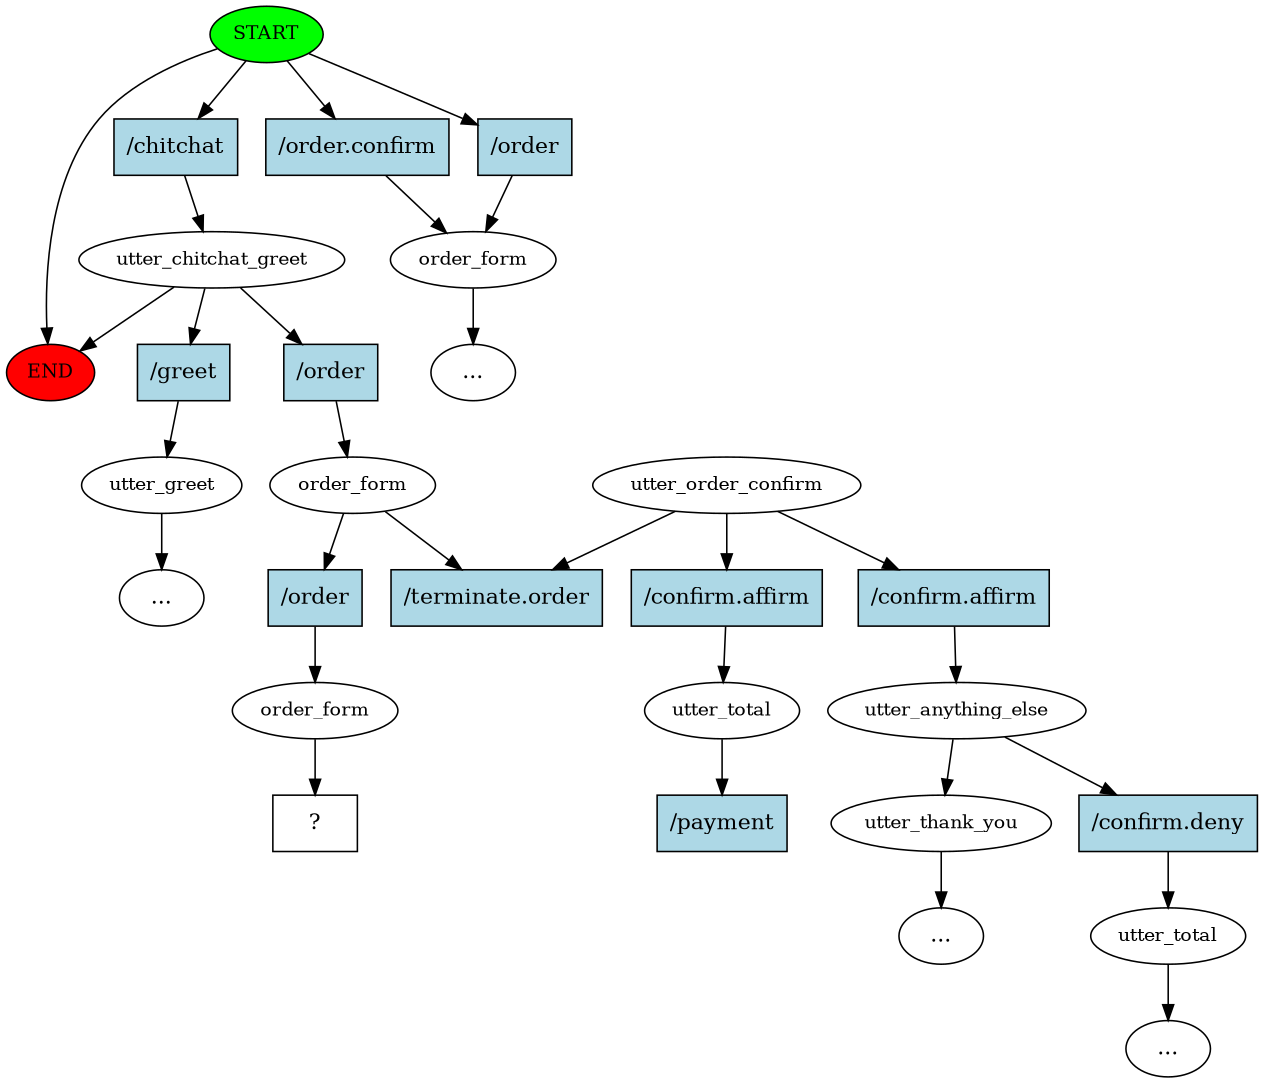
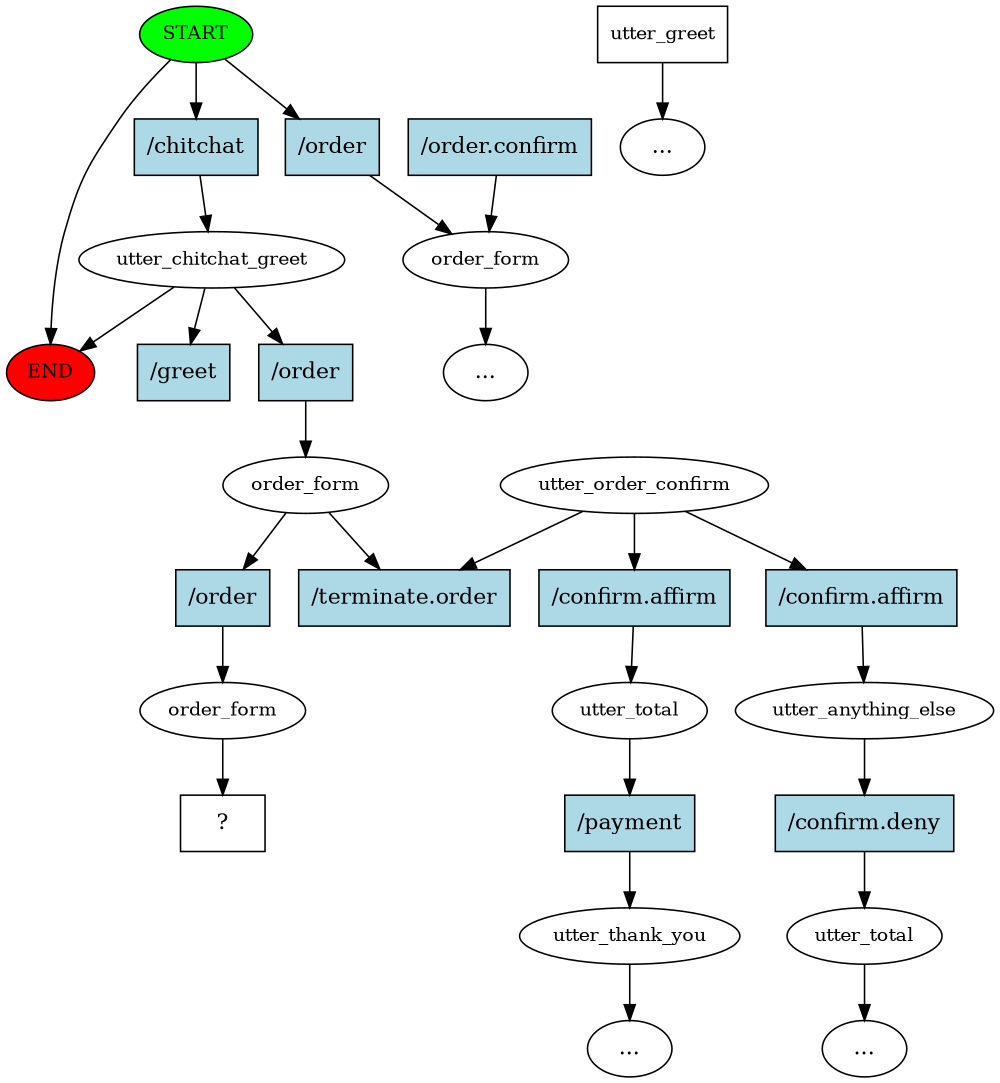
edge "START" -> "/order.confirm": removed
edge "/greet" -> "utter_greet": removed
node "utter_greet": shape ellipse -> box
edge "utter_anything_else" -> "utter_thank_you": now "/payment" -> "utter_thank_you"
